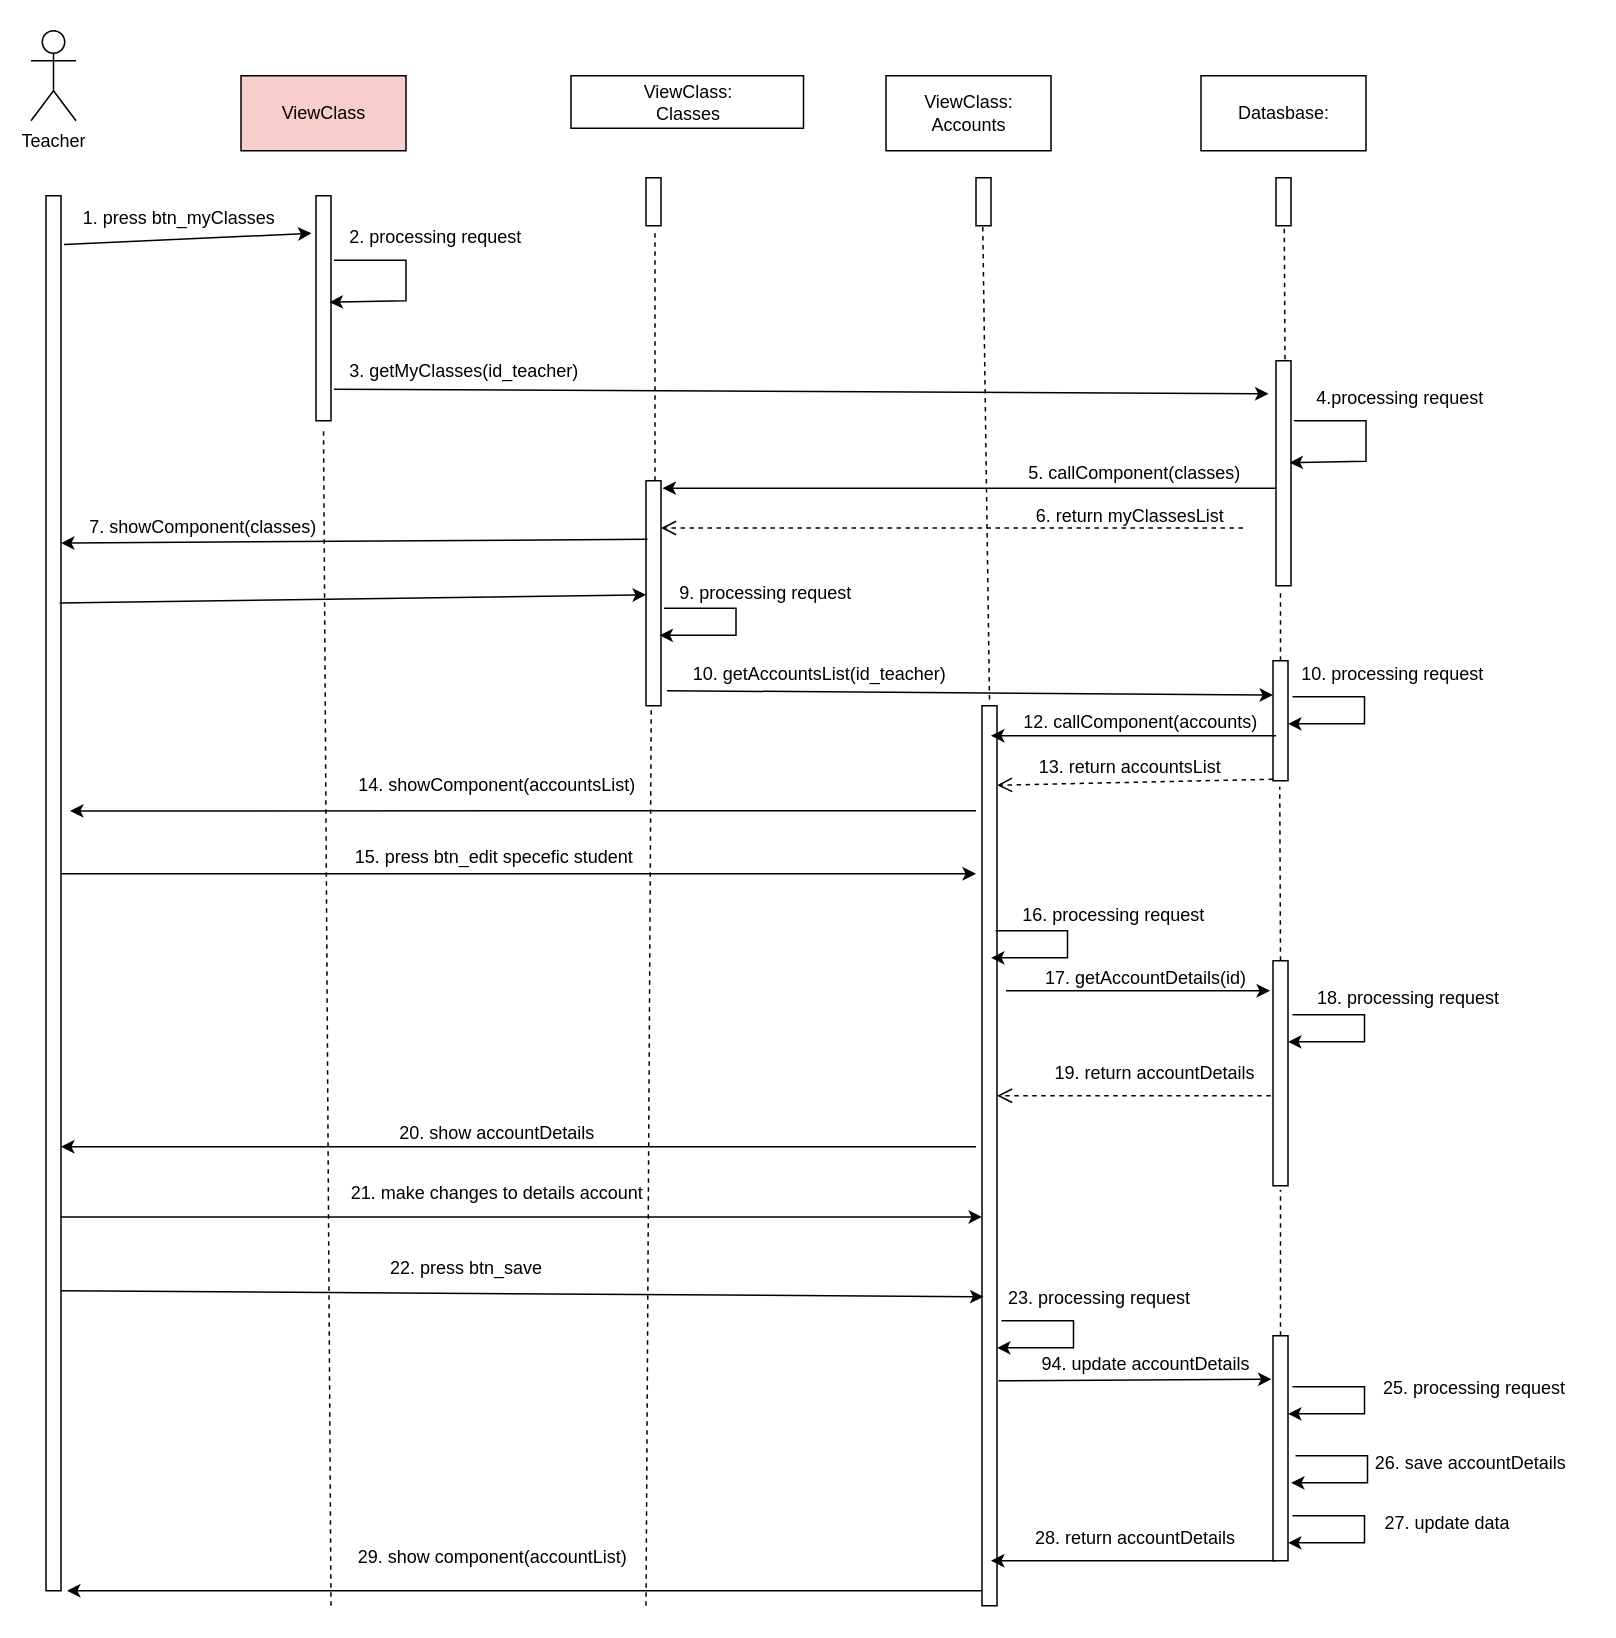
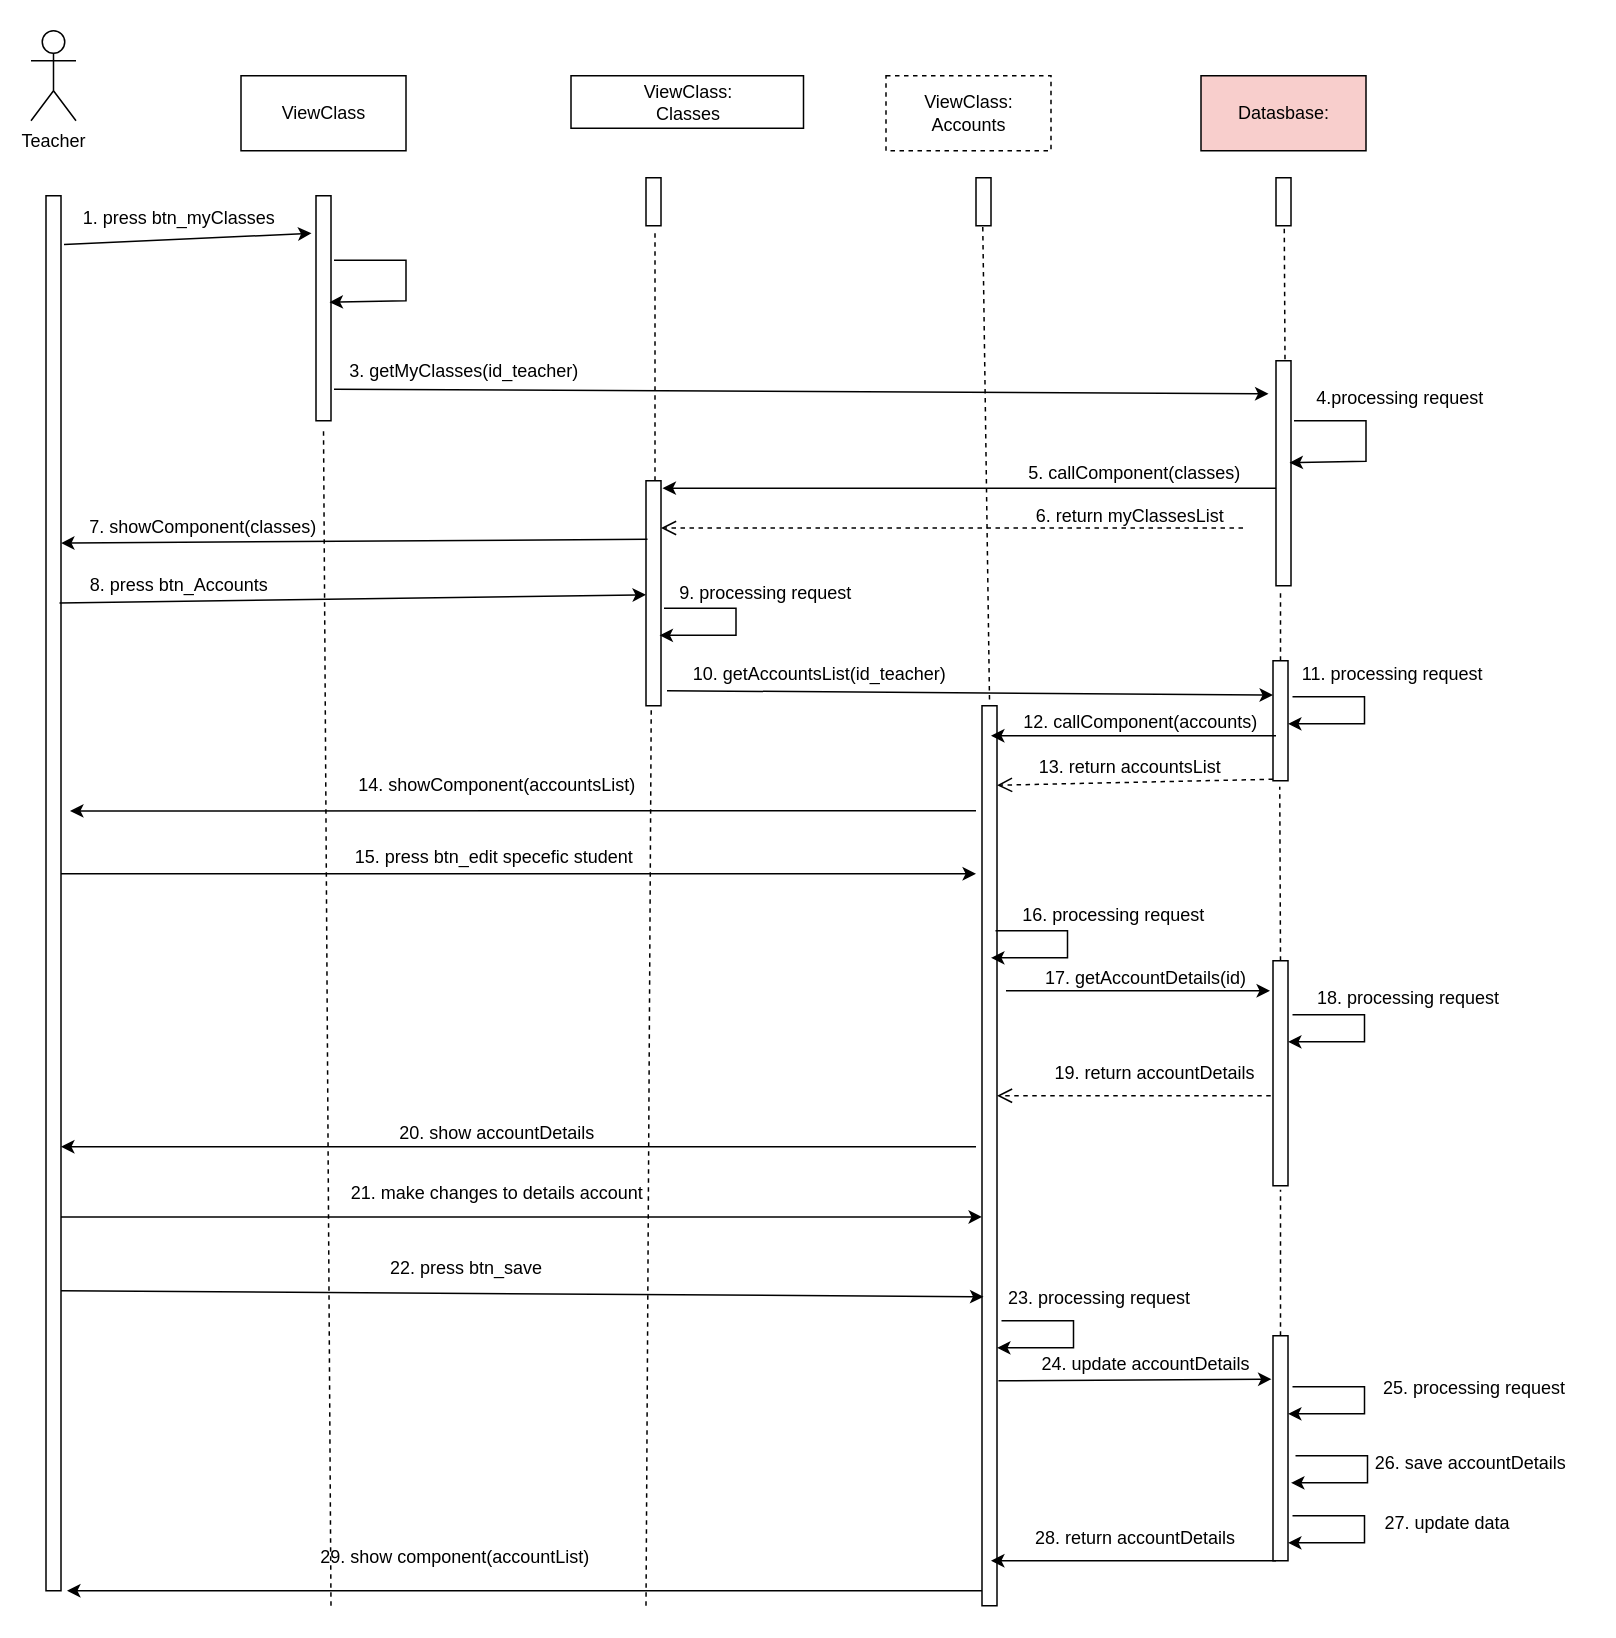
node "ViewClass": fillcolor #f8cecc -> #ffffff
node "ViewClass: Accounts": style solid -> dashed
node "Datasbase:": fillcolor #ffffff -> #f8cecc
node "2. processing request": removed
node "8. press btn_Accounts": added
node "10. processing request": label "10. processing request" -> "11. processing request"
node "94. update accountDetails": label "94. update accountDetails" -> "24. update accountDetails"
node "29. show component(accountList)": moved (493, 1558) -> (455, 1558)
